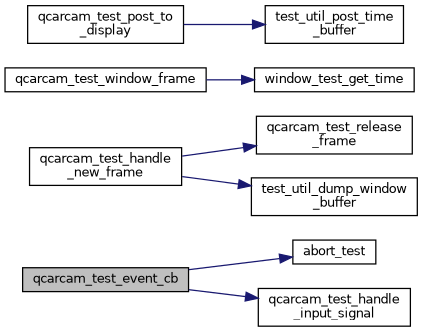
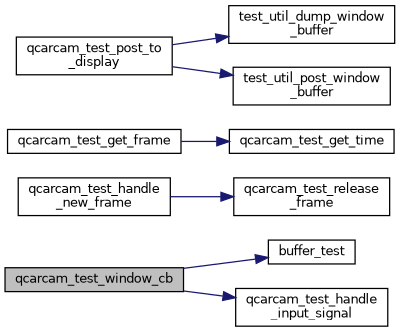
node "test_util_post_time _buffer": label "test_util_post_time _buffer" -> "test_util_post_window _buffer"
node "qcarcam_test_window_frame": label "qcarcam_test_window_frame" -> "qcarcam_test_get_frame"
node "window_test_get_time": label "window_test_get_time" -> "qcarcam_test_get_time"
edge "qcarcam_test_handle _new_frame" -> "test_util_dump_window _buffer": now "qcarcam_test_post_to _display" -> "test_util_dump_window _buffer"
node "abort_test": label "abort_test" -> "buffer_test"
node "qcarcam_test_event_cb": label "qcarcam_test_event_cb" -> "qcarcam_test_window_cb"
